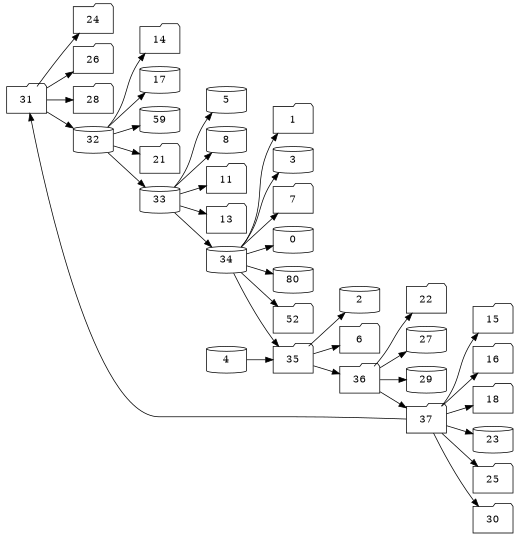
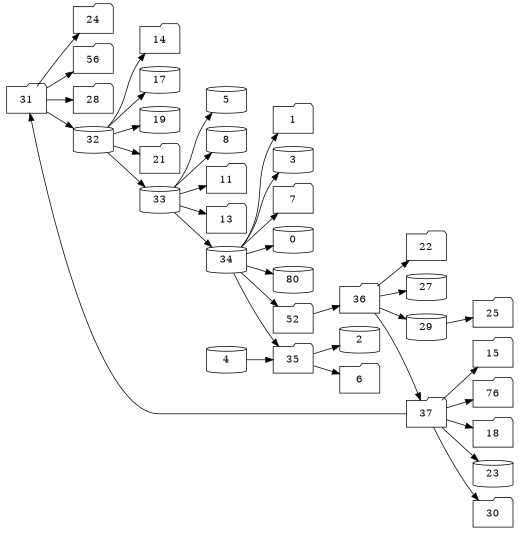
node "26": label "26" -> "56"
node "59": label "59" -> "19"
node "16": label "16" -> "76"
edge "35" -> "36": now "52" -> "36"
edge "37" -> "25": now "29" -> "25"
